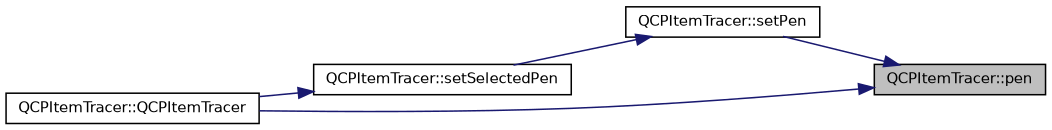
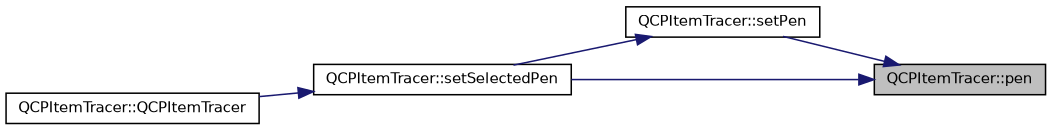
edge "QCPItemTracer::QCPItemTracer" -> "QCPItemTracer::pen": now "QCPItemTracer::setSelectedPen" -> "QCPItemTracer::pen"
